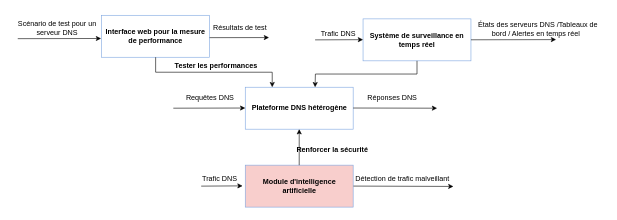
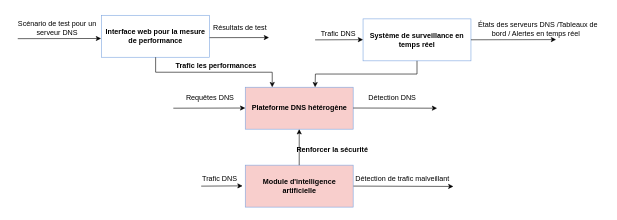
node "Tester les performances": label "Tester les performances" -> "Trafic les performances"
node "Réponses DNS": label "Réponses DNS" -> "Détection DNS"
node "Plateforme DNS hétérogène": fillcolor #ffffff -> #f8cecc
